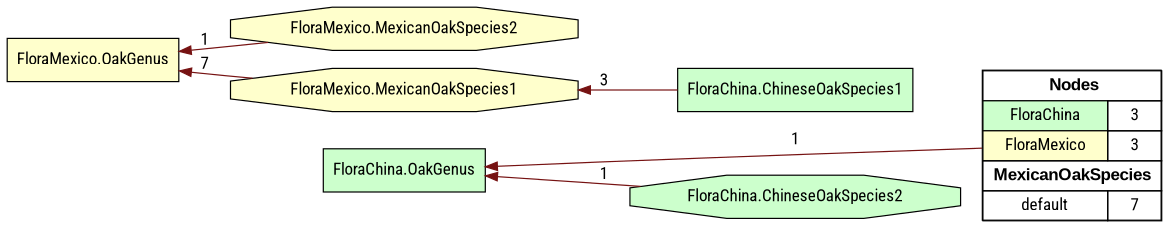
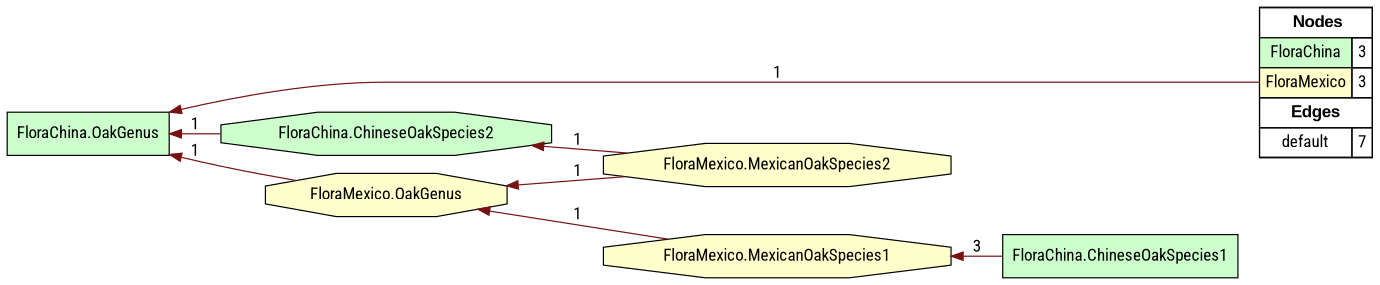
node "FloraMexico.OakGenus": shape box -> octagon
edge "FloraMexico.MexicanOakSpecies1" -> "FloraMexico.OakGenus": label "7" -> "1"
edge "FloraMexico.MexicanOakSpecies2" -> "FloraChina.ChineseOakSpecies2": added, label "1"
edge "FloraMexico.OakGenus" -> "FloraChina.OakGenus": added, label "1"
node "Nodes": text "MexicanOakSpecies" -> "Edges"
